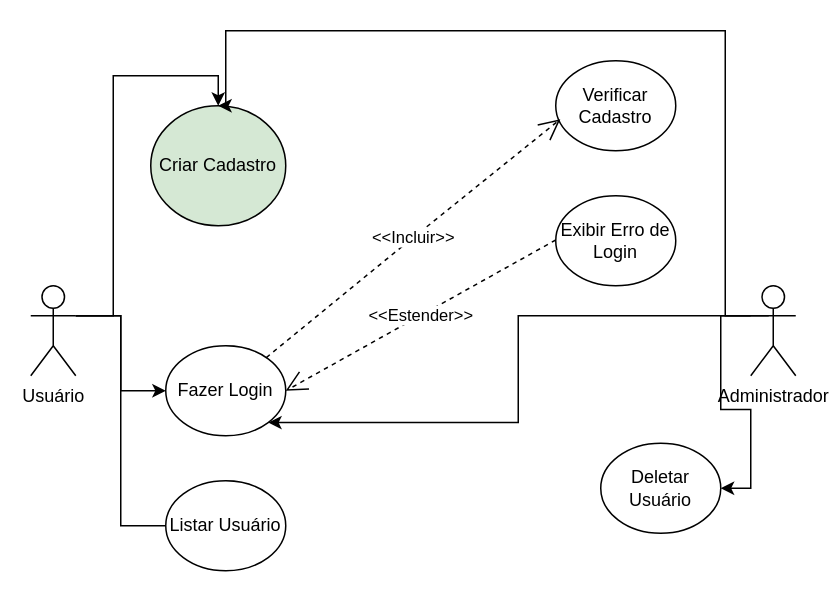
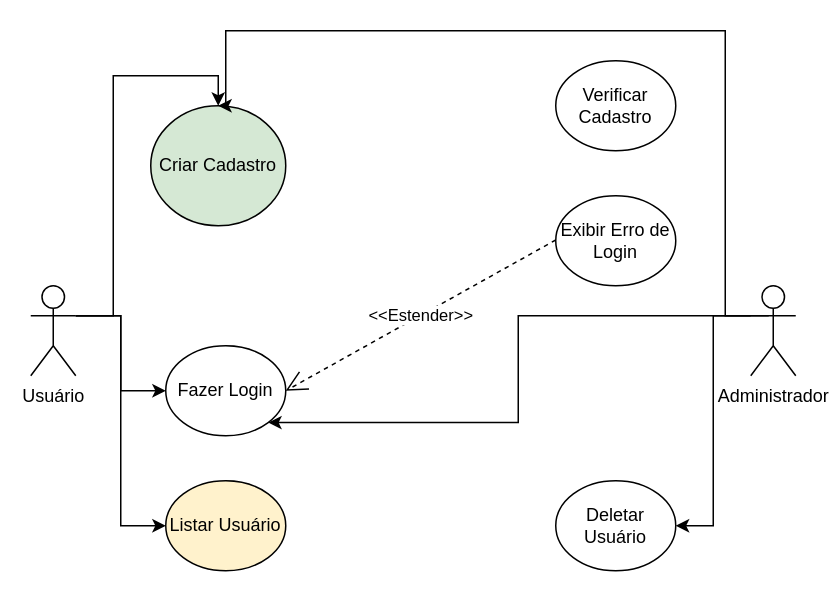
edge "Fazer Login" -> "Verificar Cadastro": removed, label "<<Incluir>>"
node "Deletar Usuário": moved (661, 488) -> (616, 526)
edge "Usuário" -- "Listar Usuário": arrowhead none -> classic
node "Listar Usuário": fillcolor #ffffff -> #fff2cc
